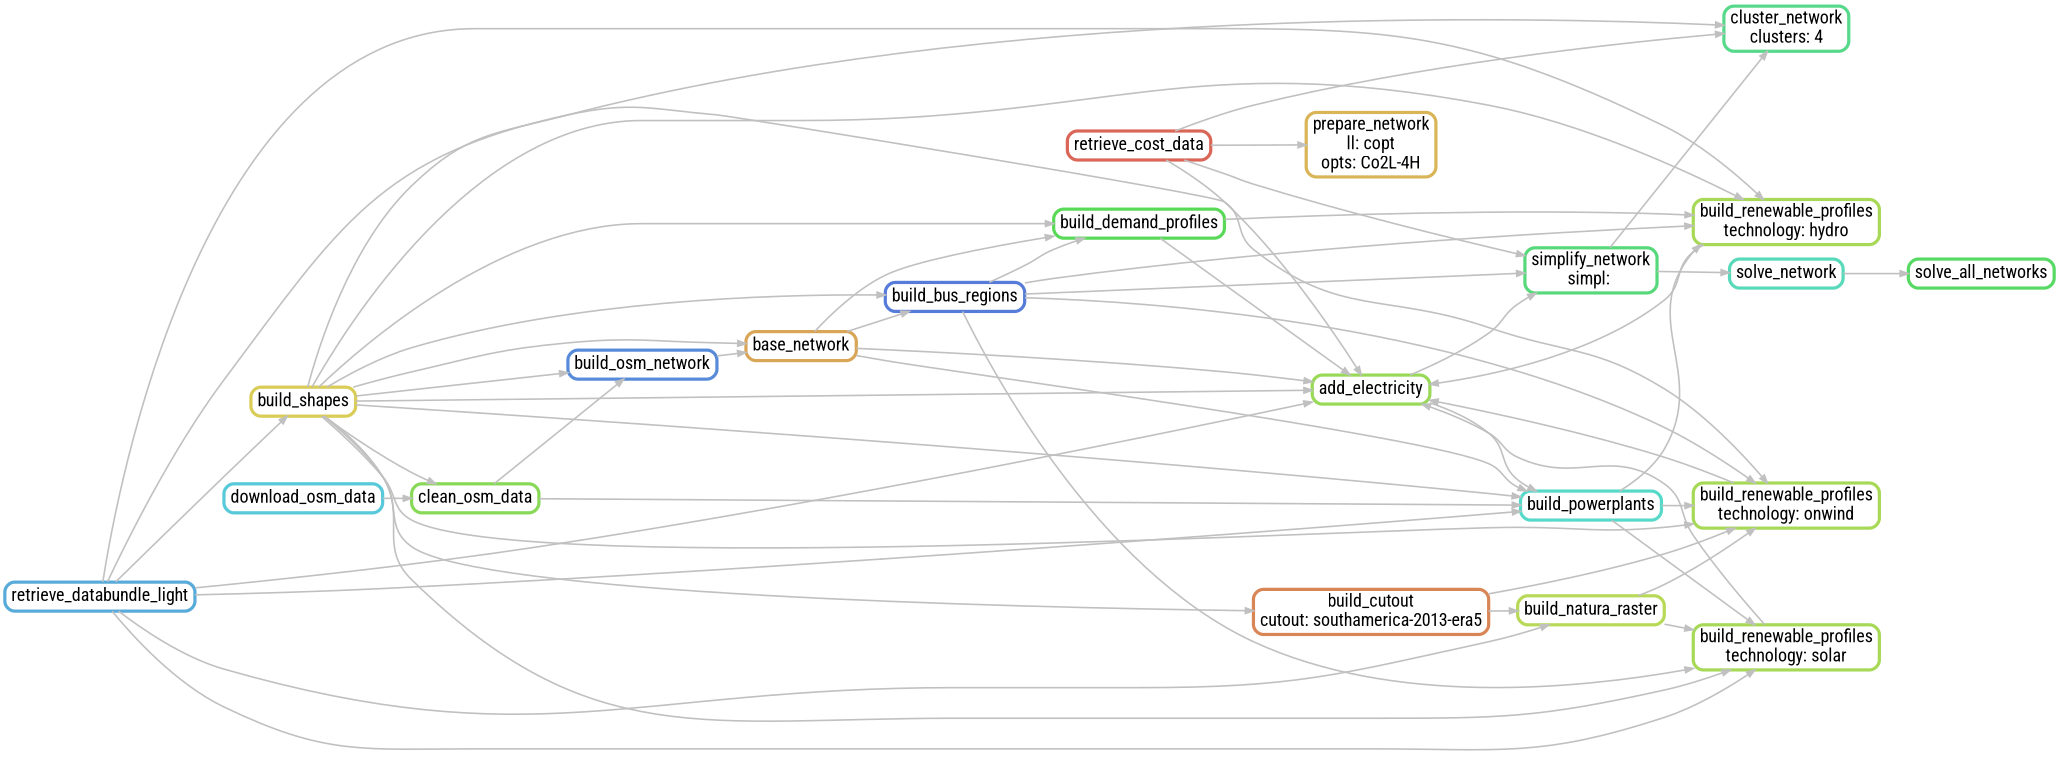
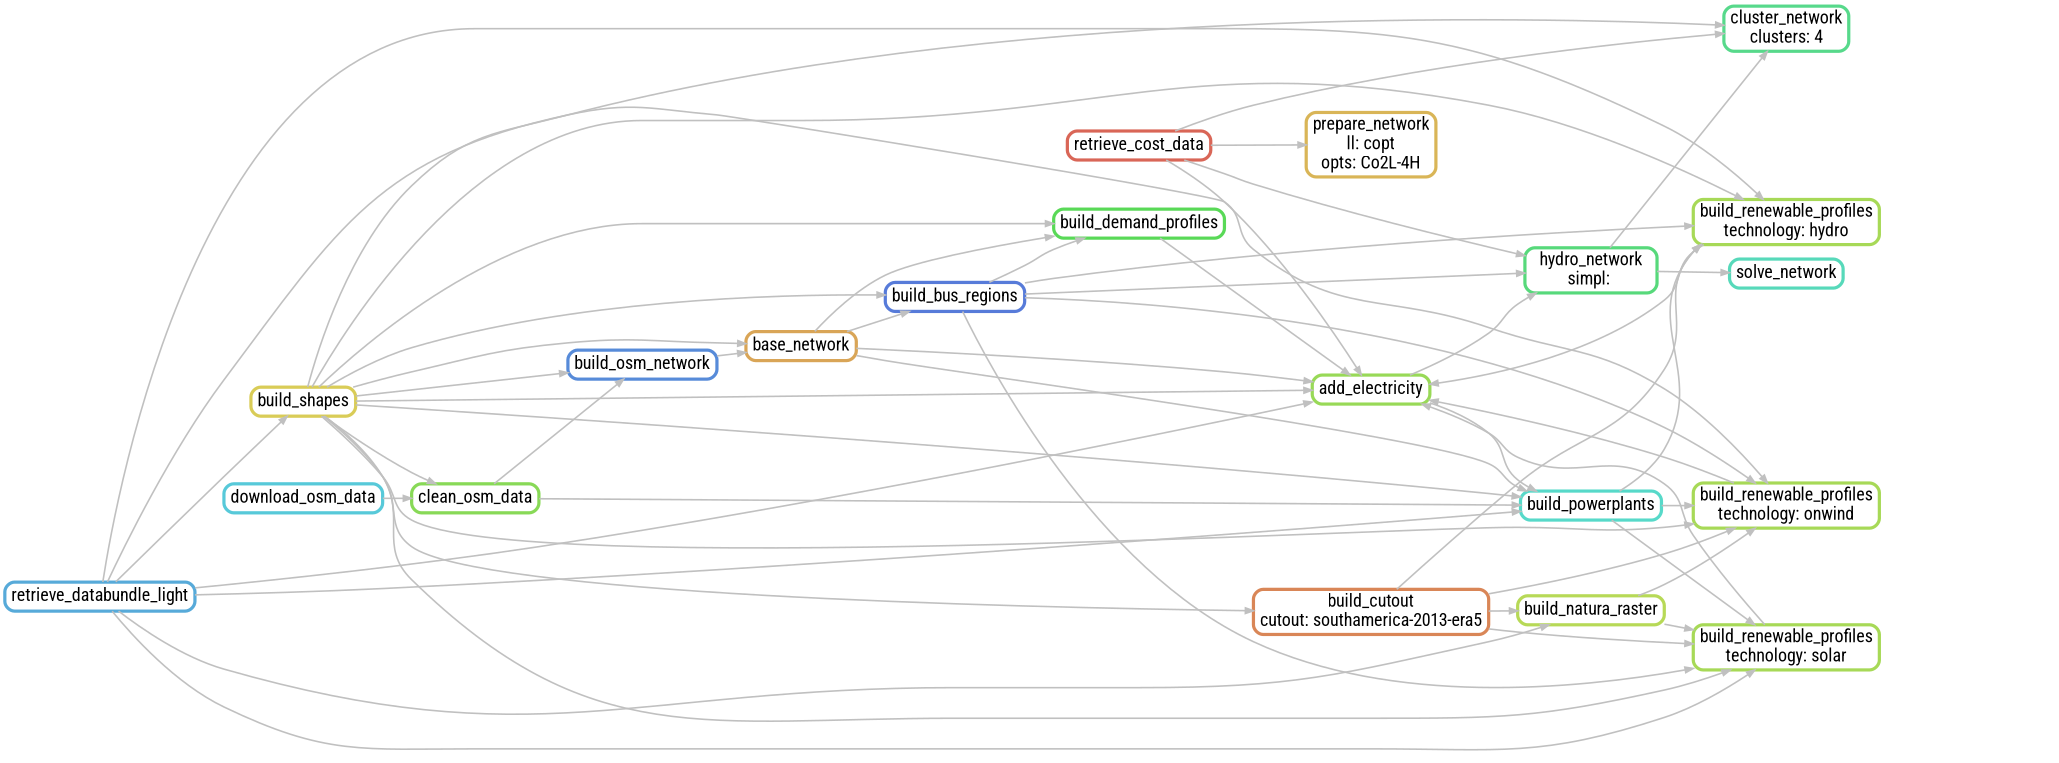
edge "build_demand_profiles" -> "build_renewable_profiles technology: hydro": now "build_cutout cutout: southamerica-2013-era5" -> "build_renewable_profiles technology: hydro"
node "simplify_network simpl:": label "simplify_network simpl:" -> "hydro_network simpl:"
node "solve_all_networks": removed
edge "build_cutout cutout: southamerica-2013-era5" -> "build_renewable_profiles technology: solar": added
